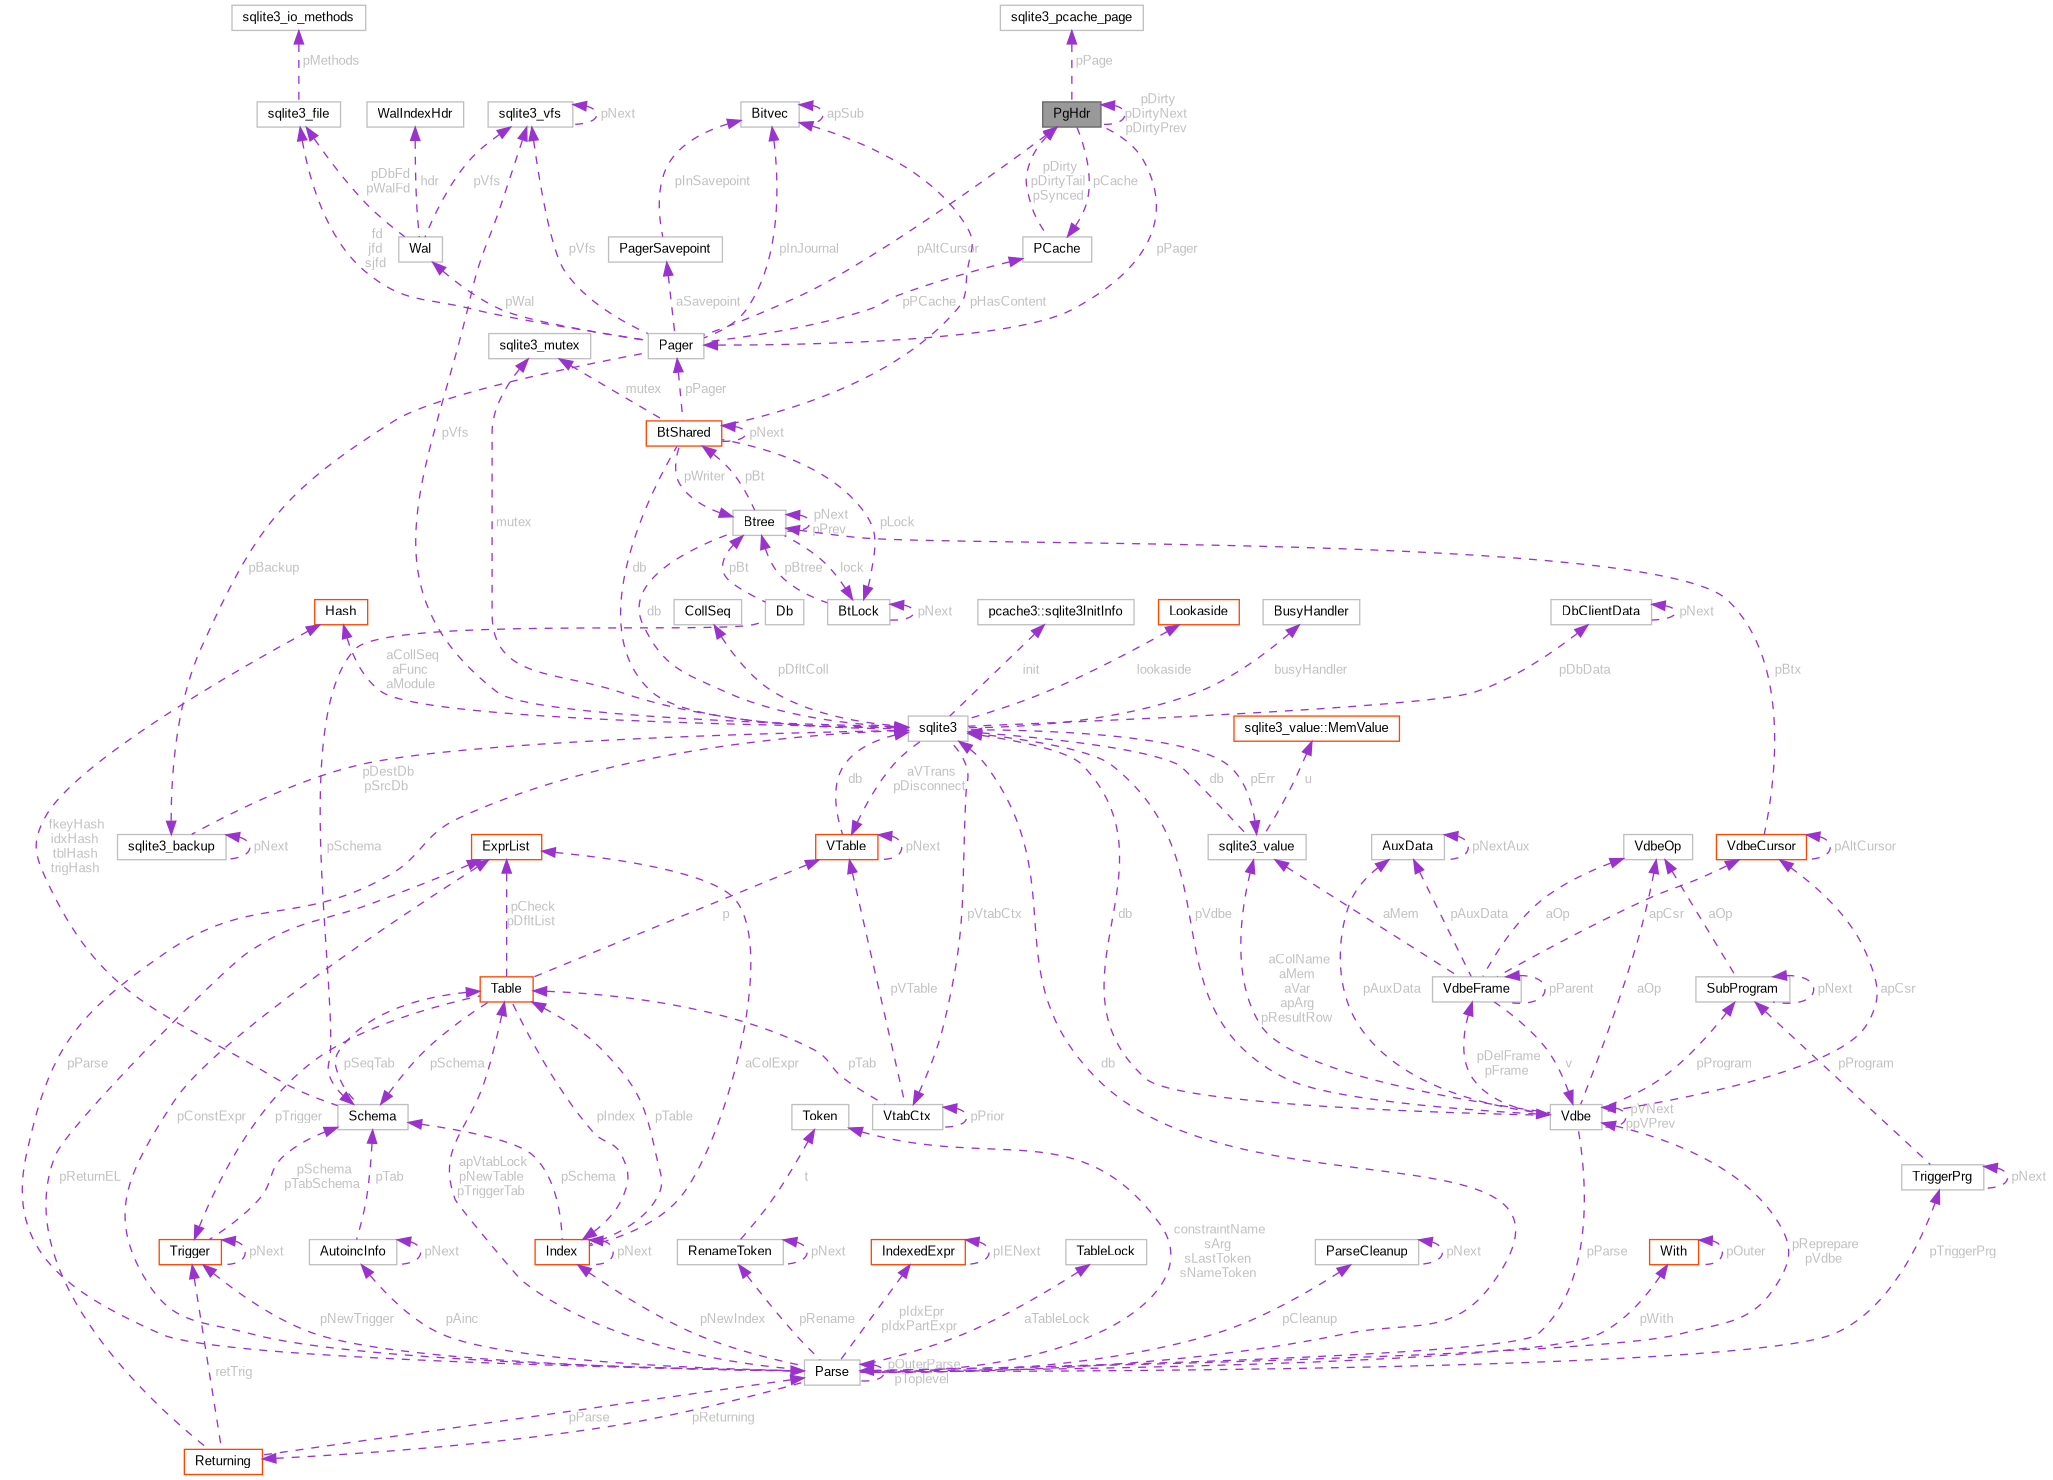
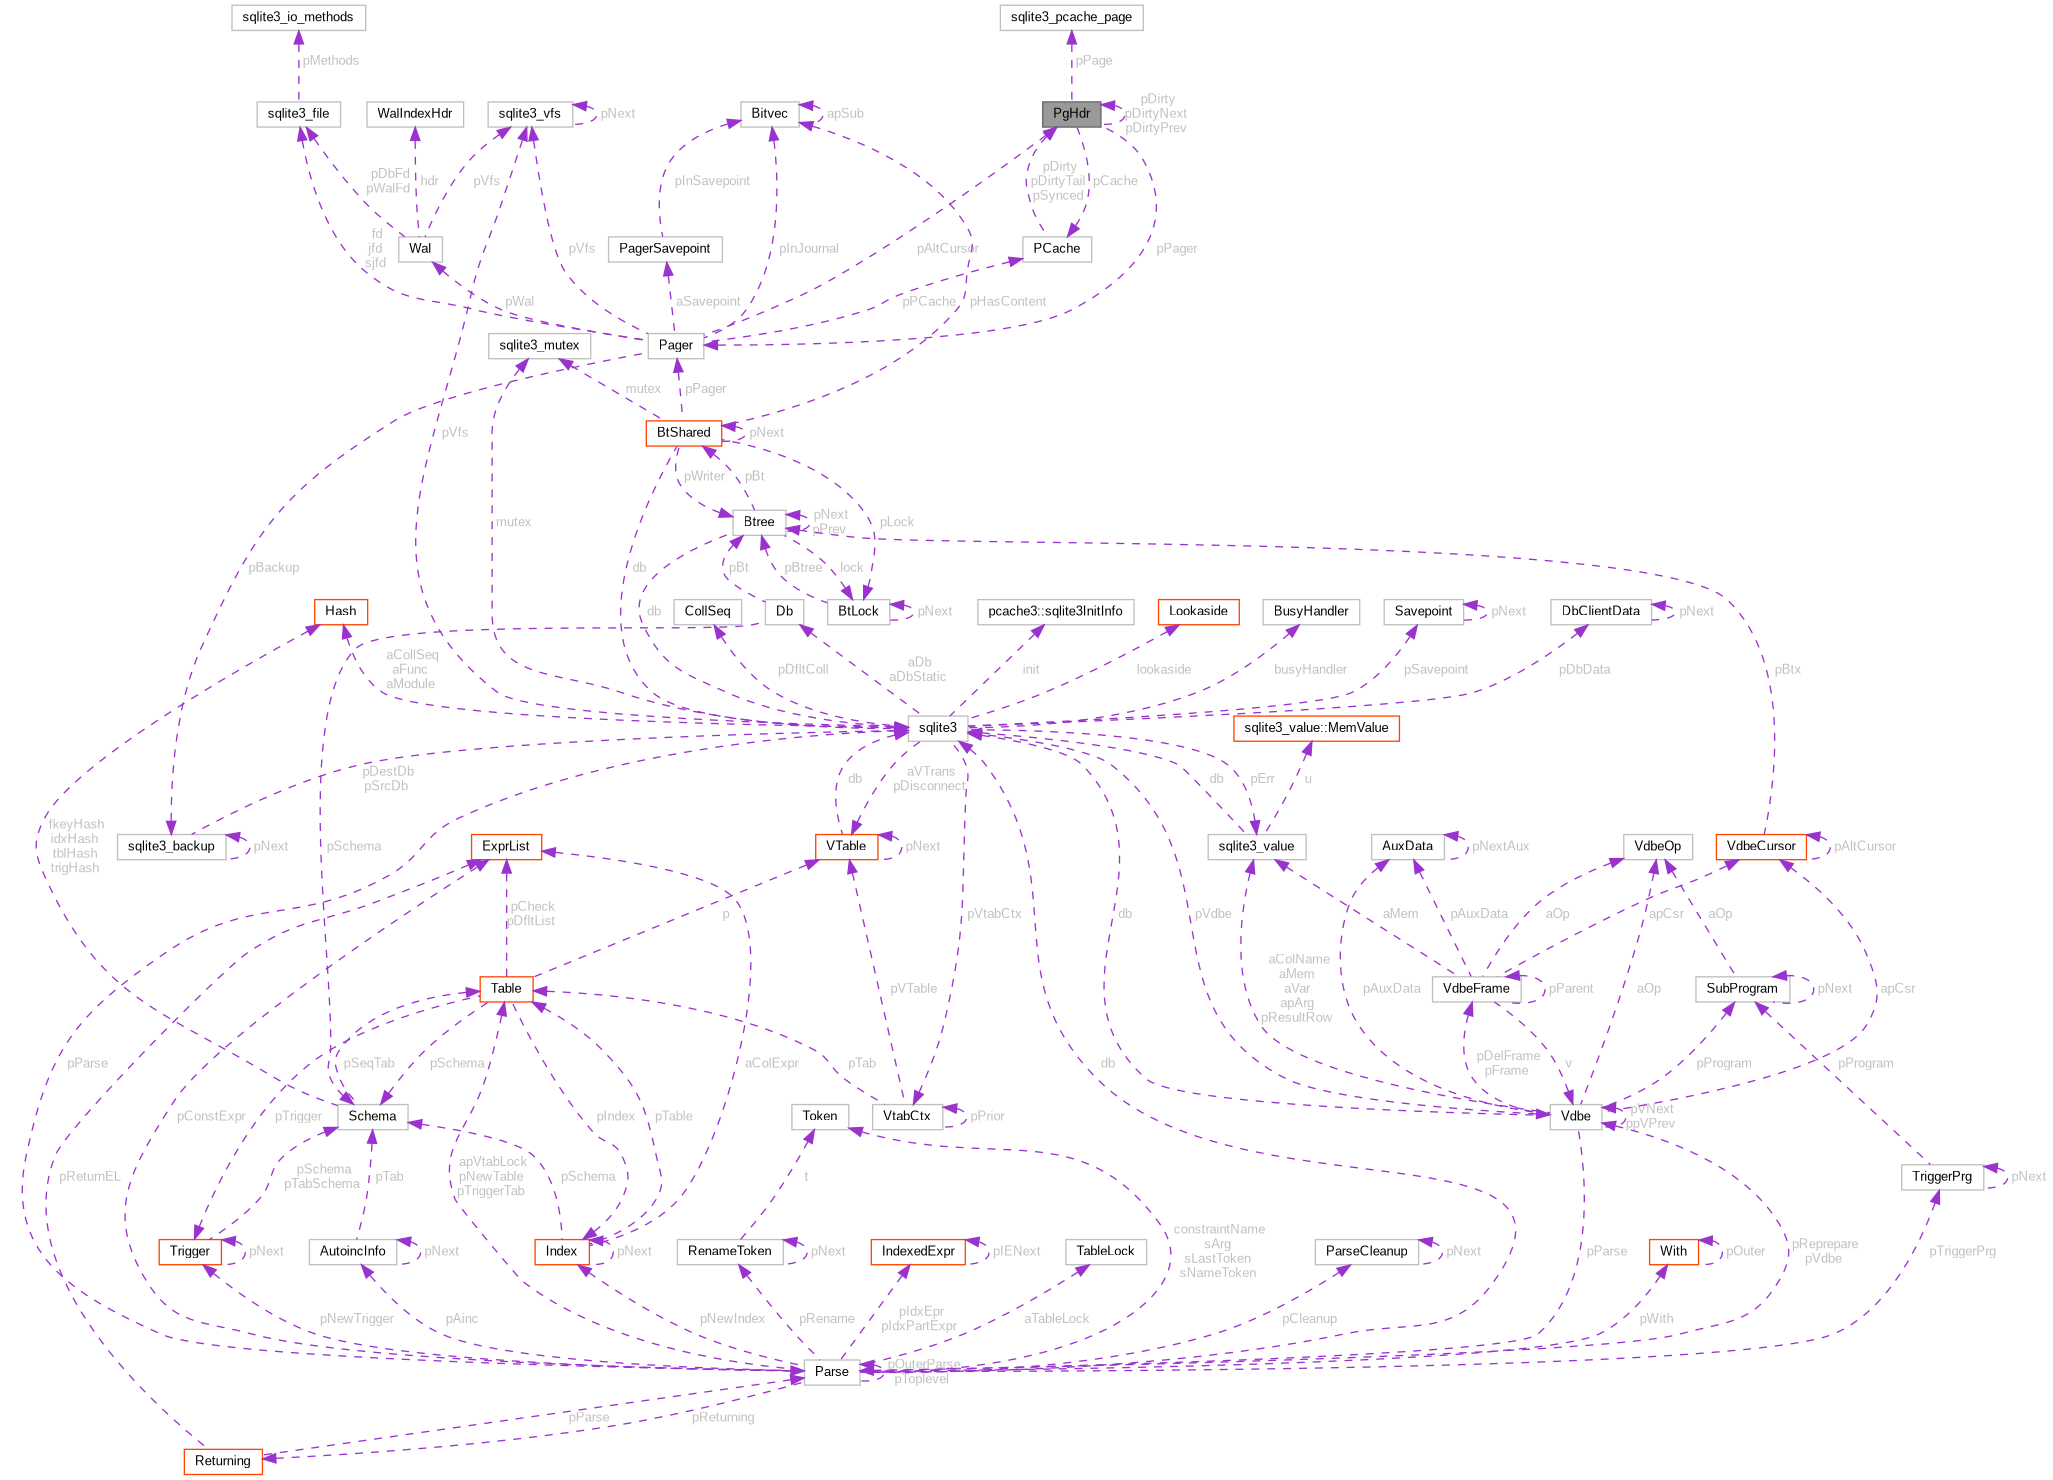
node "Savepoint": added
edge "sqlite3" -> "Db": added, label "aDb aDbStatic"
edge "Returning" -> "Trigger": removed, label "retTrig"
